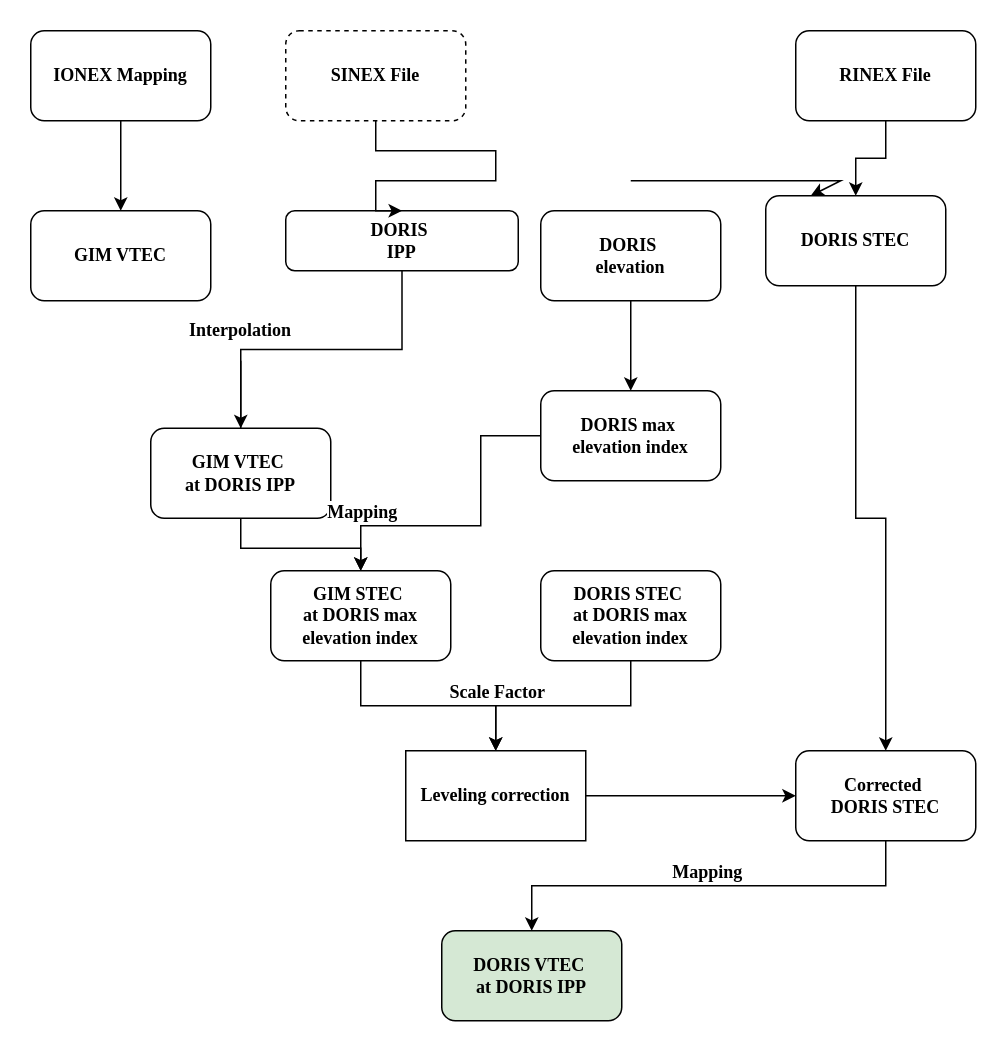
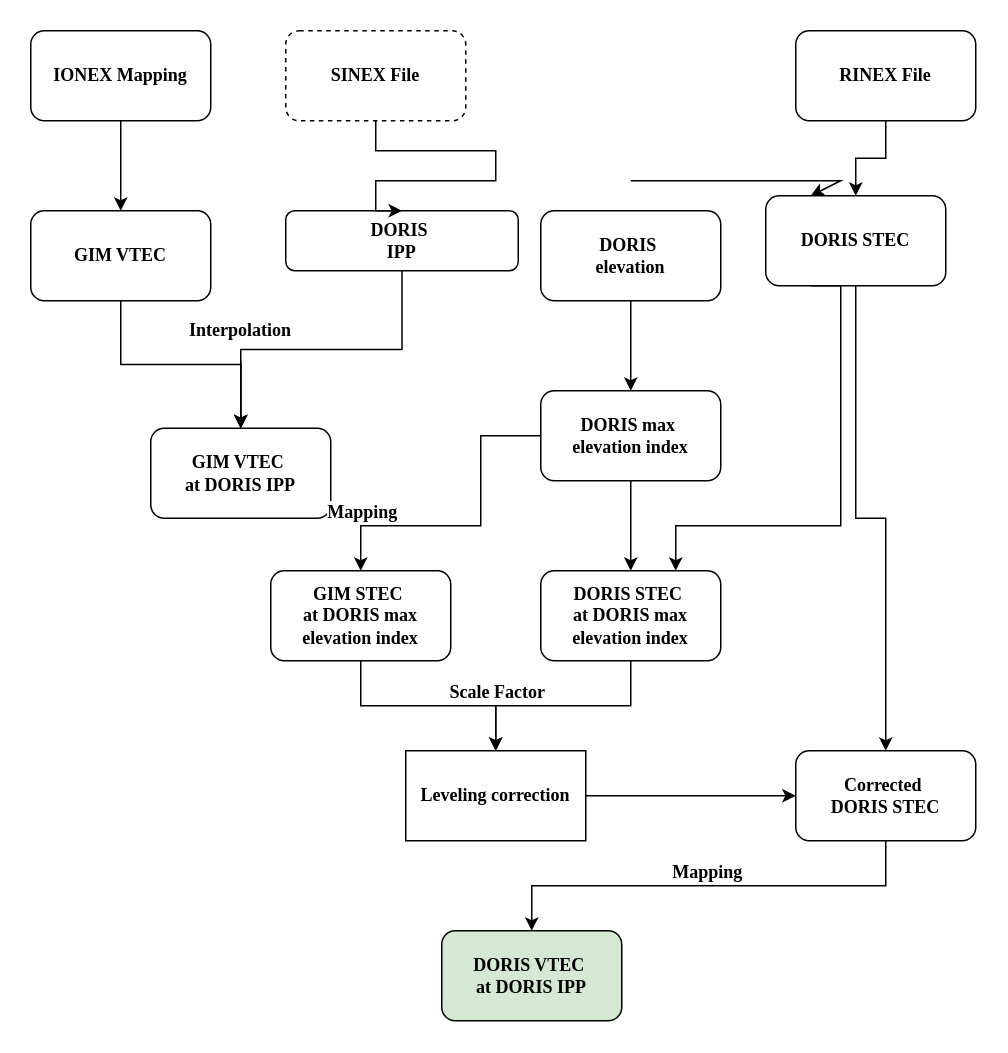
edge "GIM VTEC" -> "GIM VTEC at DORIS IPP": added
edge "Interpolation" -- "GIM VTEC at DORIS IPP": arrowhead none -> classic
edge "DORIS STEC" -> "DORIS STEC at DORIS max elevation index": added
edge "DORIS max elevation index" -> "DORIS STEC at DORIS max elevation index": added
edge "GIM VTEC at DORIS IPP" -> "GIM STEC at DORIS max elevation index": removed
